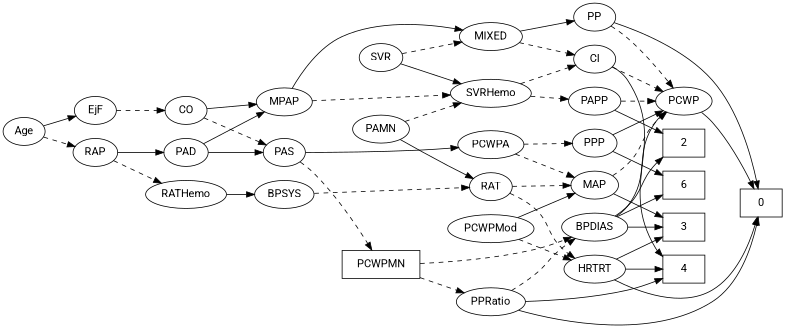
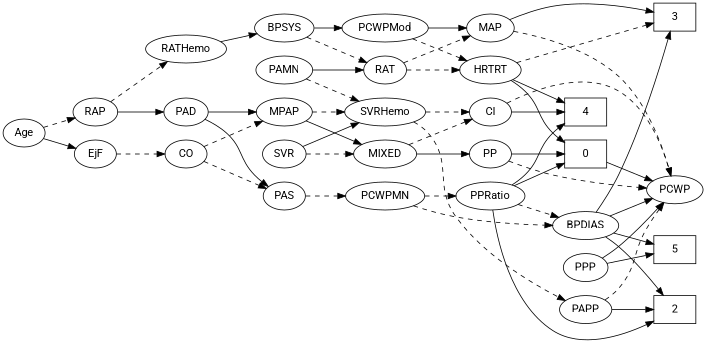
edge "BPSYS" -> "PCWPMod": added
edge "CO" -> "MPAP": style solid -> dashed
node "PCWPA": removed
edge "PCWP" -> "0": reversed
node "6": label "6" -> "5"
edge "HRTRT" -> "3": style solid -> dashed
node "PCWPMN": shape box -> ellipse
edge "PPRatio" -> "2": added
